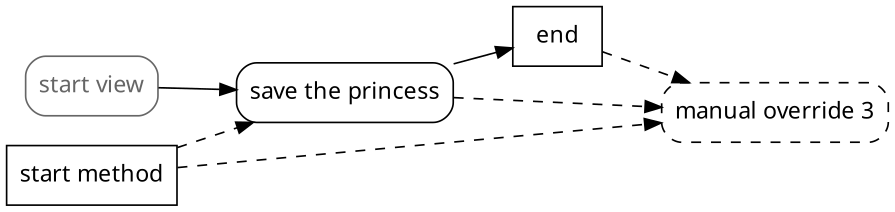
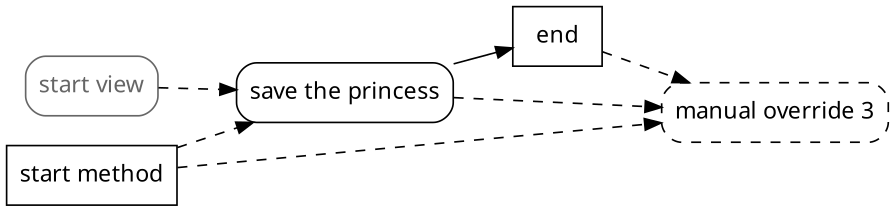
edge "start view" -> "save the princess": style solid -> dashed
